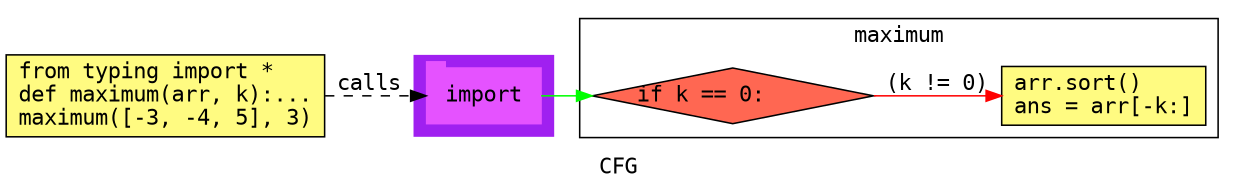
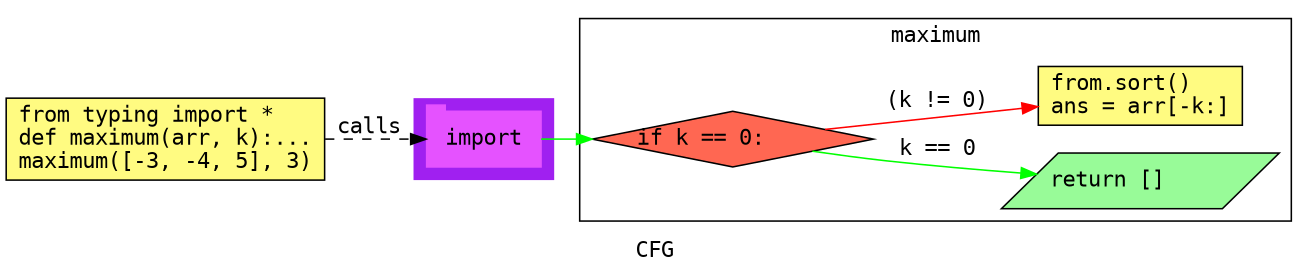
node "arr.sort() ans = arr[-k:]": label "arr.sort() ans = arr[-k:]" -> "from.sort() ans = arr[-k:]"
node "return []": added
